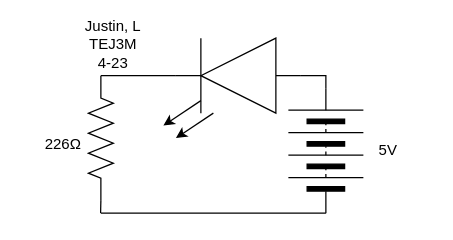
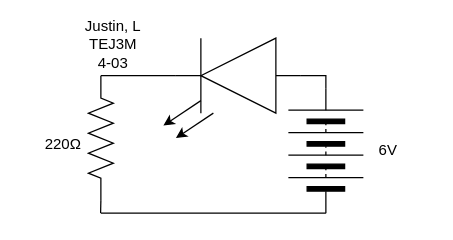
node "Justin, L TEJ3M 4-23": label "Justin, L TEJ3M 4-23" -> "Justin, L TEJ3M 4-03"
node "226Ω": label "226Ω" -> "220Ω"
node "5V": label "5V" -> "6V"
